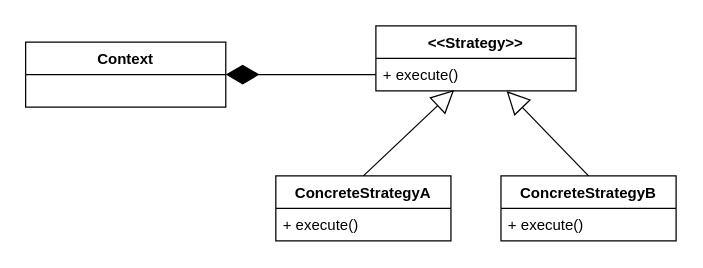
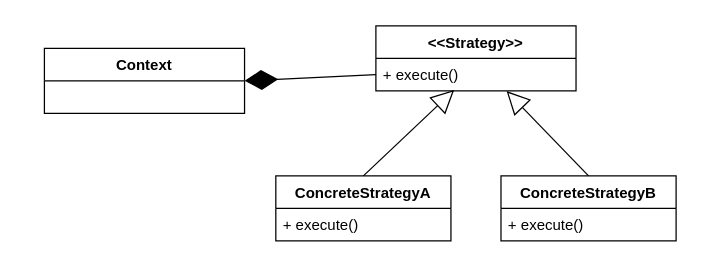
node "Context": moved (126, 74) -> (144, 81)
